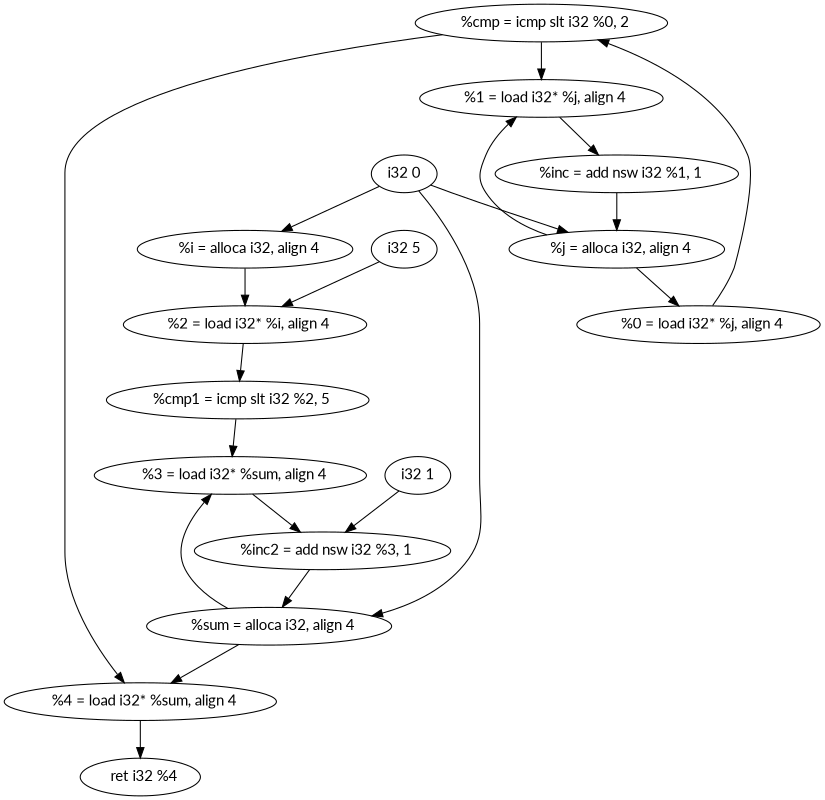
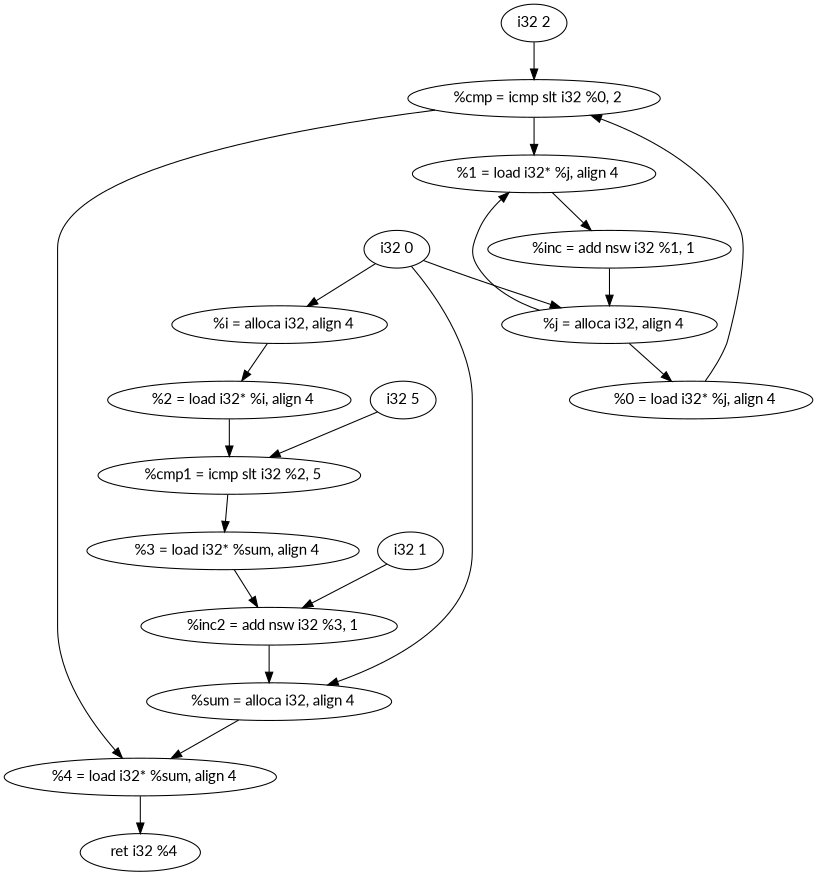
node "i32 2": added
edge "i32 5" -> "%2 = load i32* %i, align 4": now "i32 5" -> "%cmp1 = icmp slt i32 %2, 5"
edge "%sum = alloca i32, align 4" -> "%3 = load i32* %sum, align 4": removed
